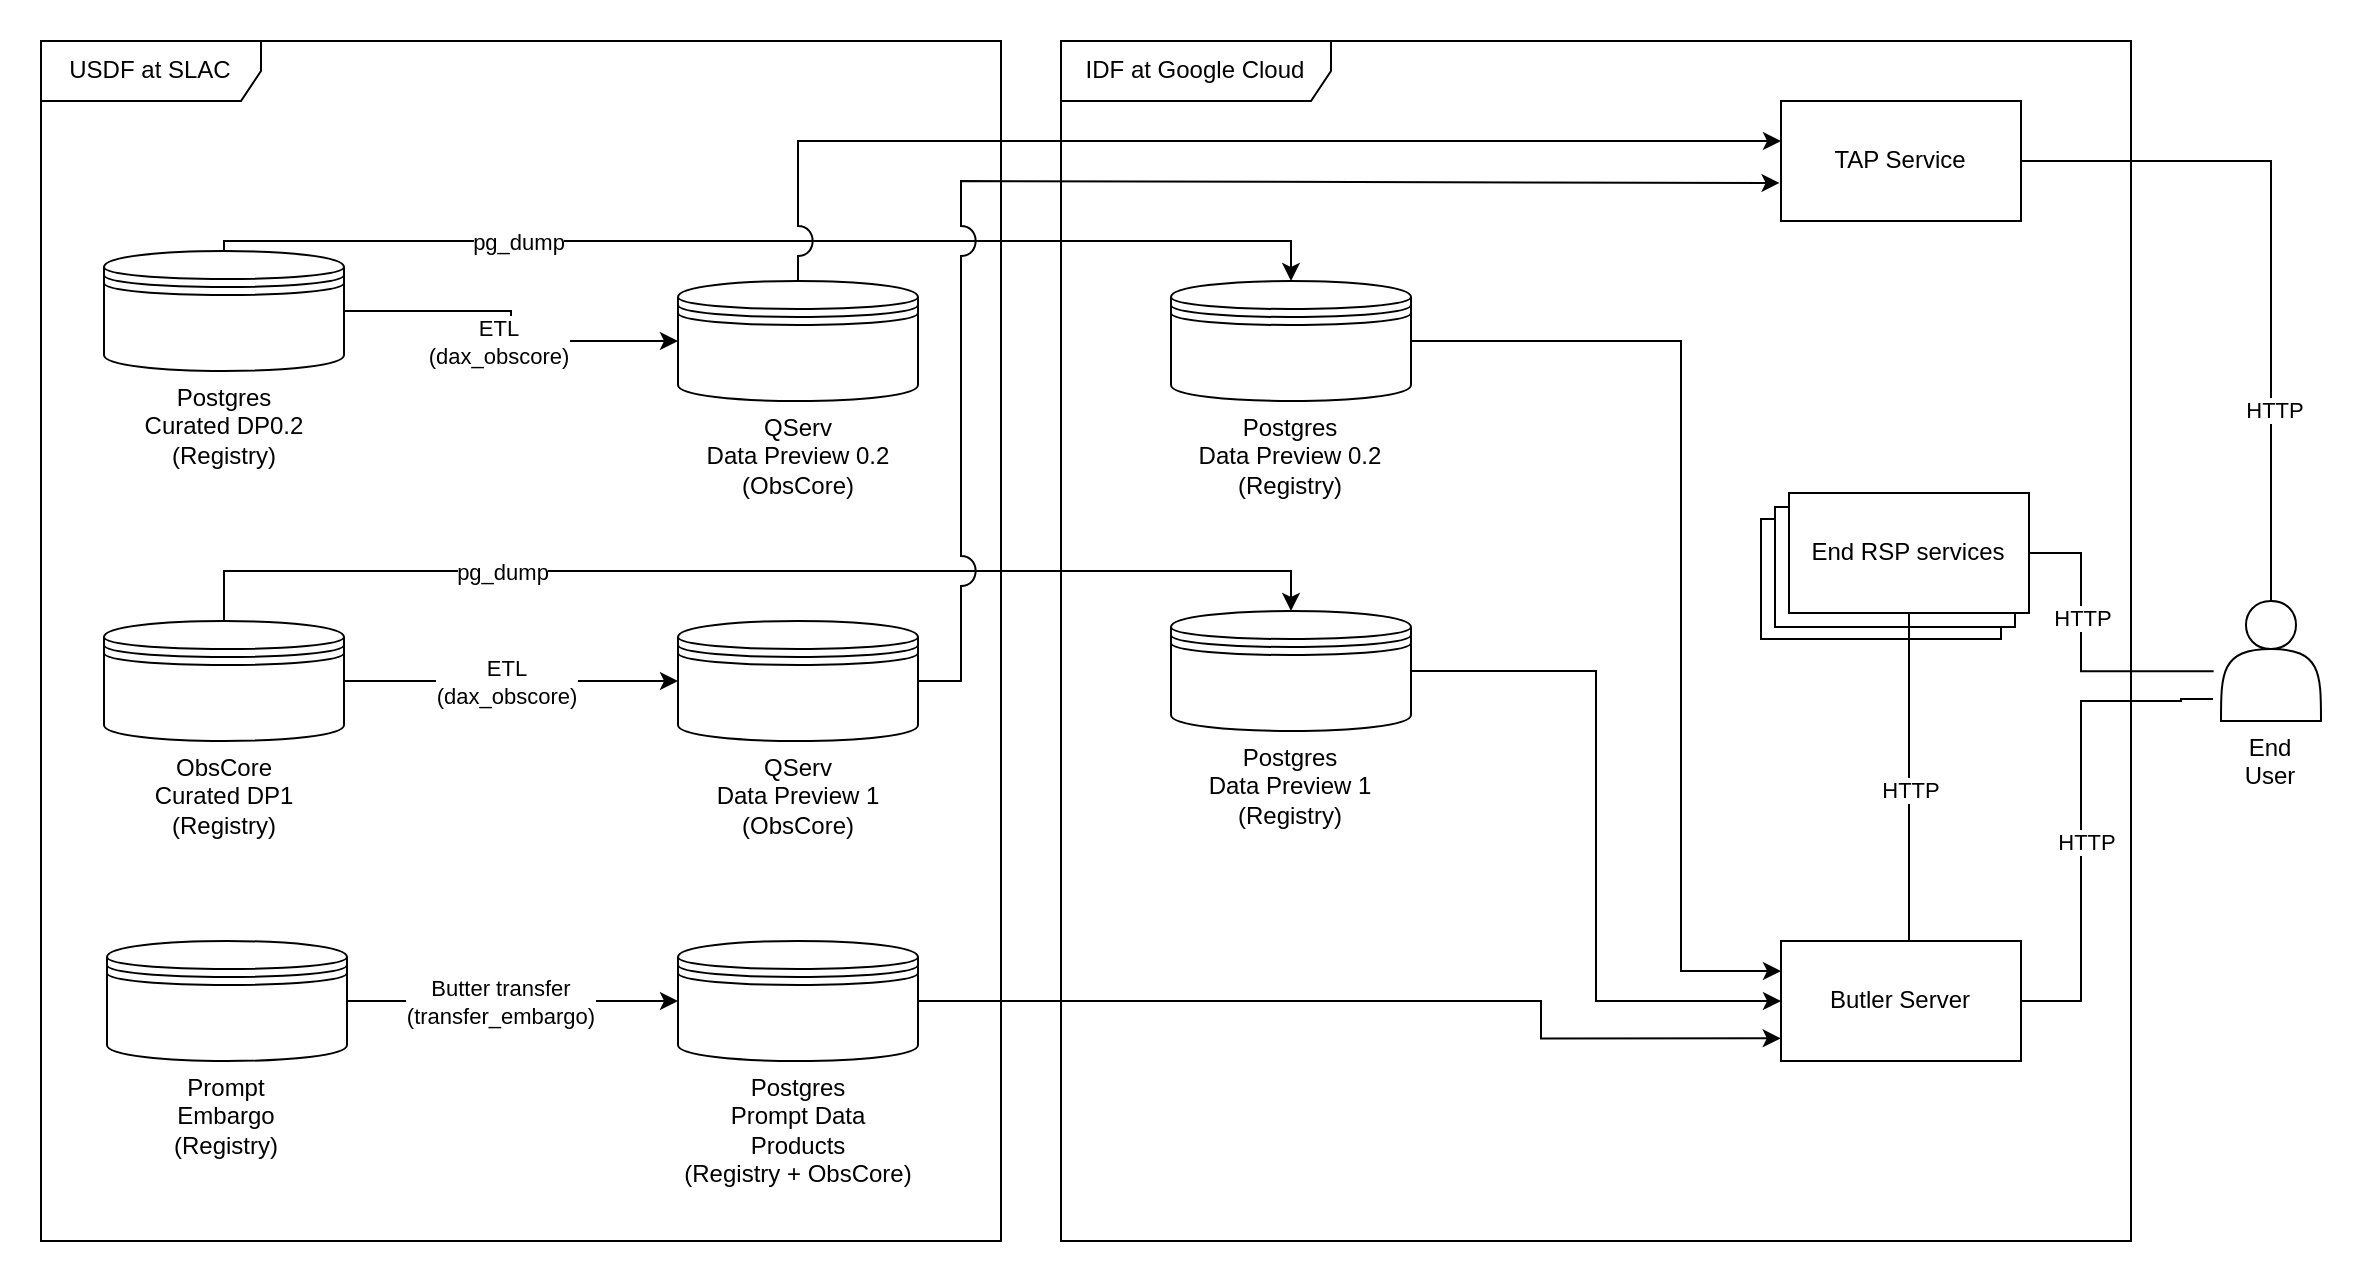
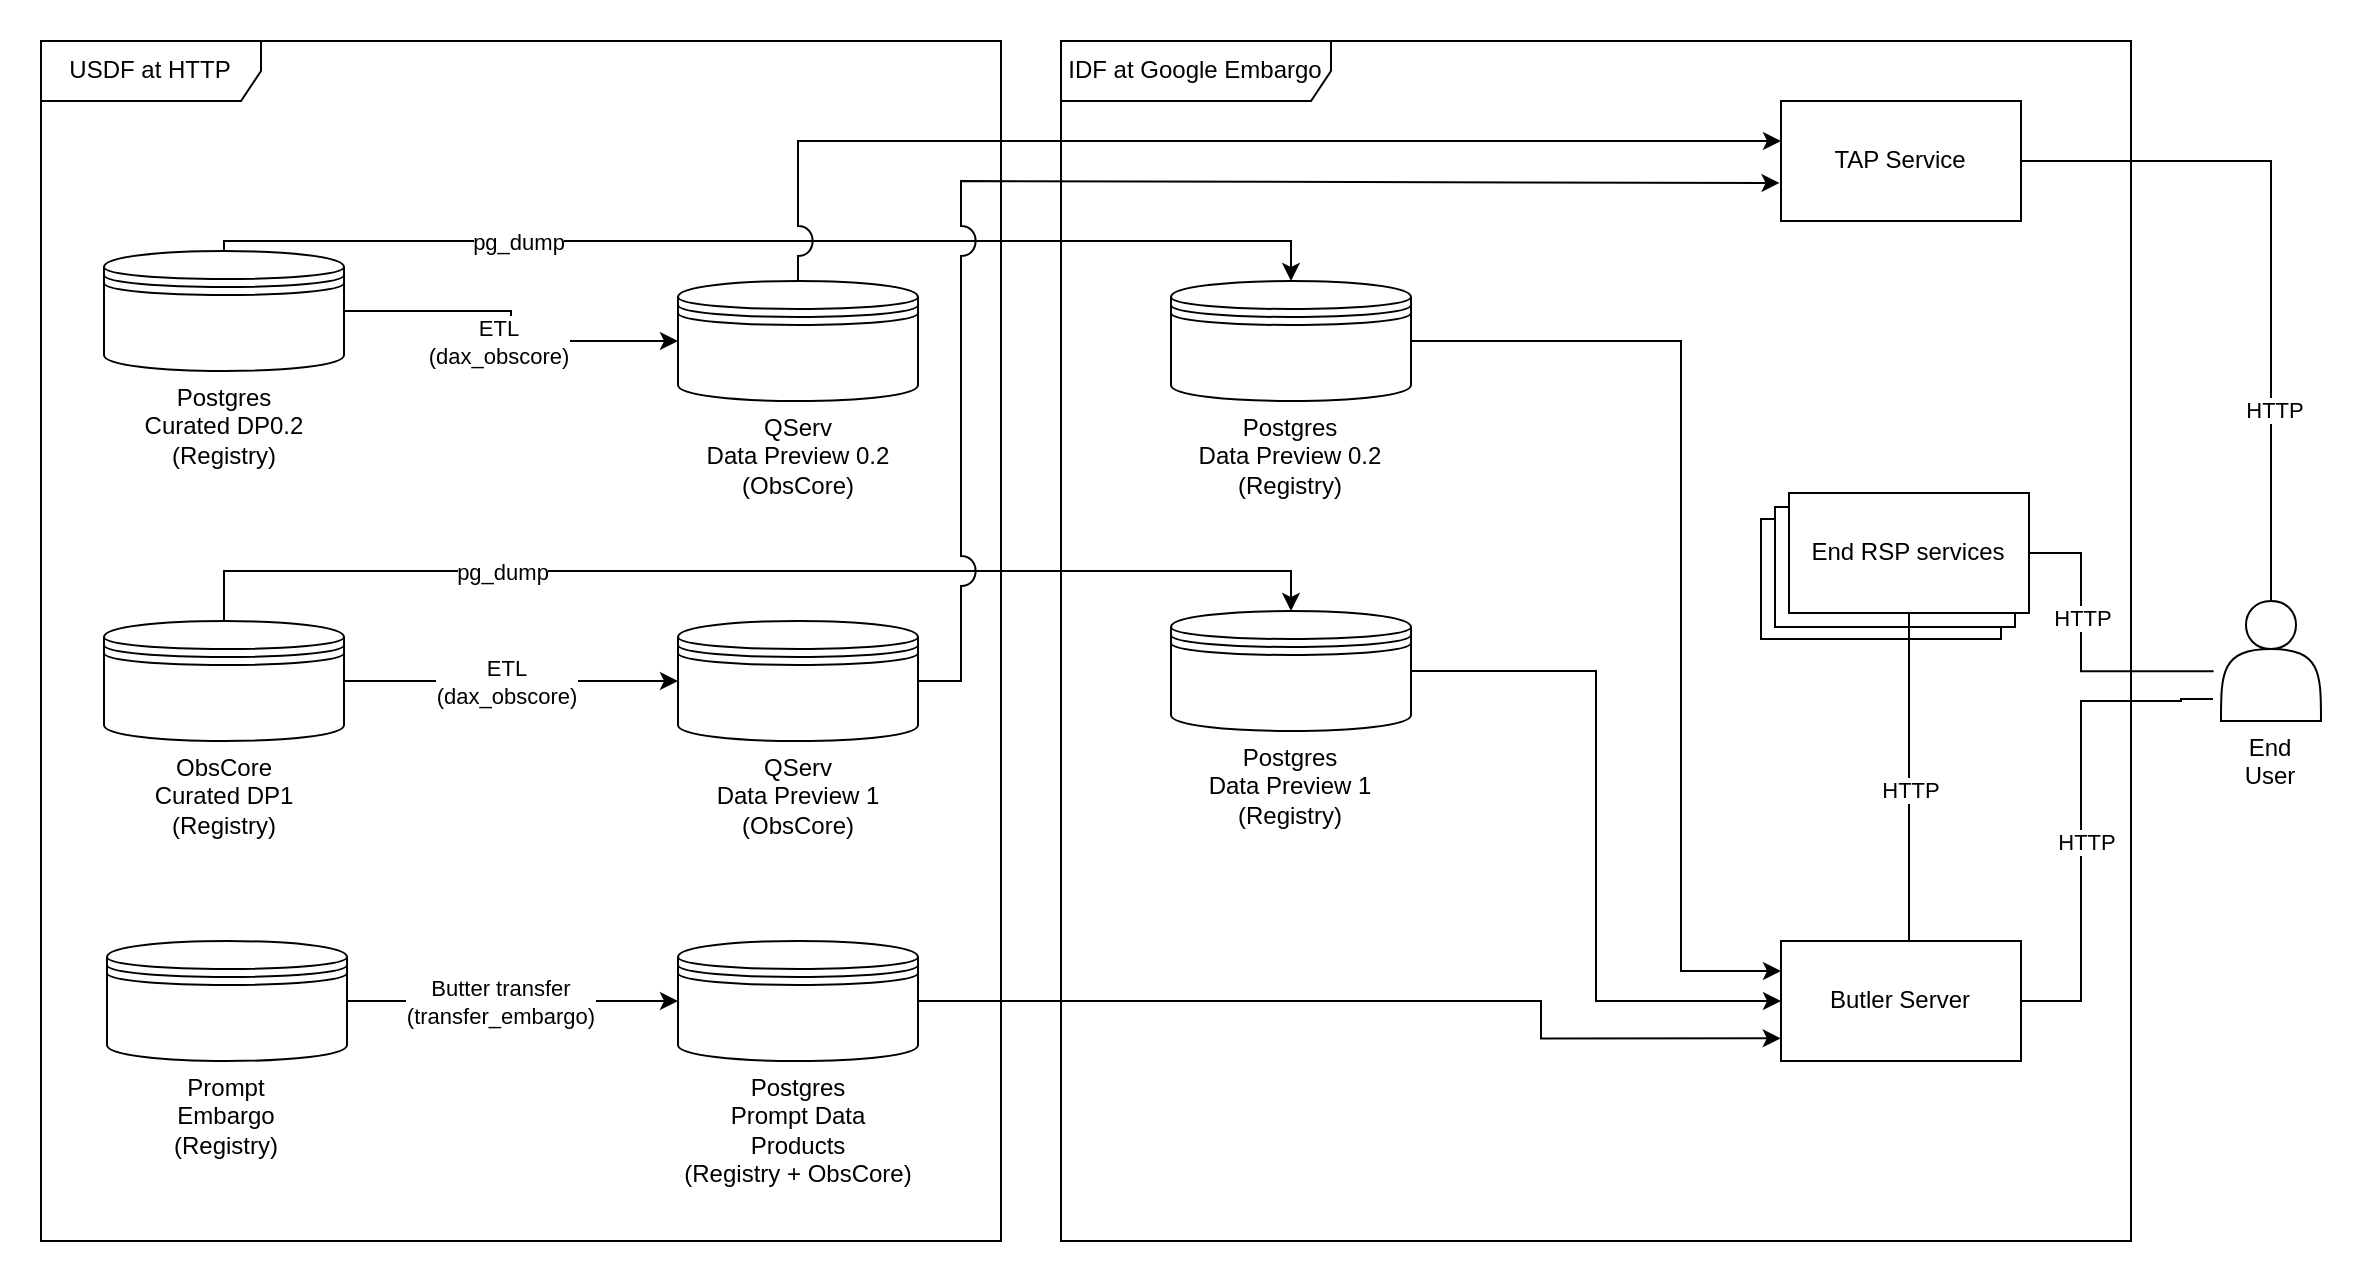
node "USDF at SLAC": label "USDF at SLAC" -> "USDF at HTTP"
node "IDF at Google Cloud": label "IDF at Google Cloud" -> "IDF at Google Embargo"
